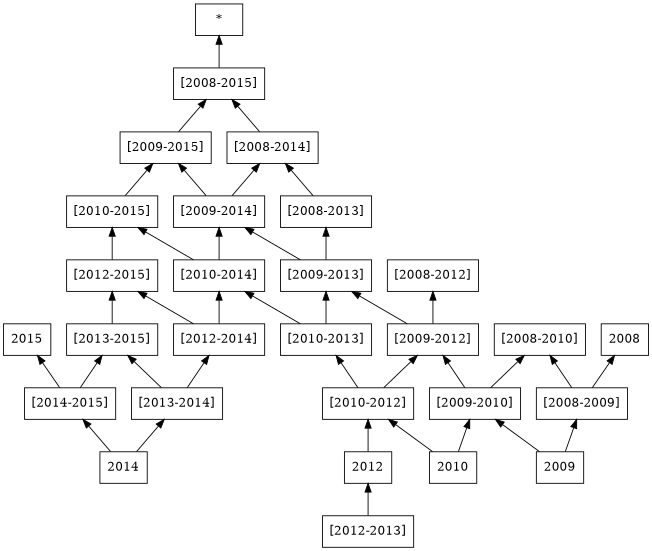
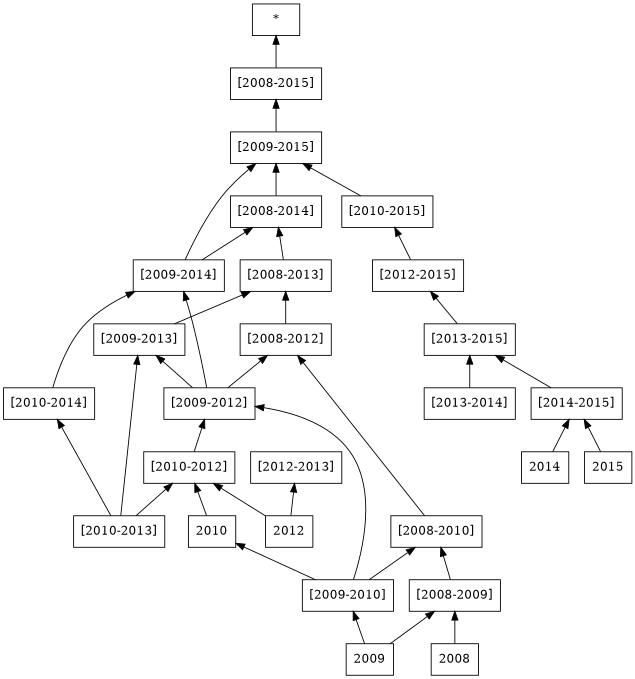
edge "[2008-2014]" -> "[2008-2015]": now "[2008-2014]" -> "[2009-2015]"
edge "[2010-2014]" -> "[2010-2015]": removed
edge "[2009-2013]" -> "[2009-2014]": now "[2009-2012]" -> "[2009-2014]"
edge "[2008-2012]" -> "[2008-2013]": added
node "[2012-2014]": removed
edge "[2014-2015]" -> "2015": reversed
edge "[2010-2012]" -> "[2010-2013]": reversed
edge "[2008-2009]" -> "2008": reversed
edge "2014" -> "[2013-2014]": removed
edge "[2008-2010]" -> "[2008-2012]": added
edge "2010" -> "[2009-2010]": reversed
edge "[2012-2013]" -> "2012": reversed
